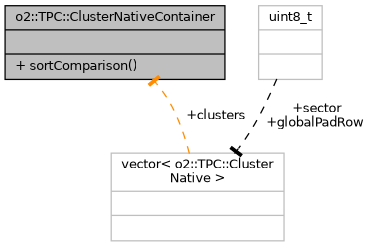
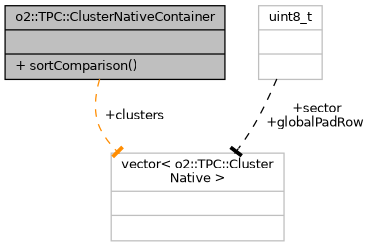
edge "vector< o2::TPC::Cluster" -> "o2::TPC::ClusterNativeContainer": reversed
